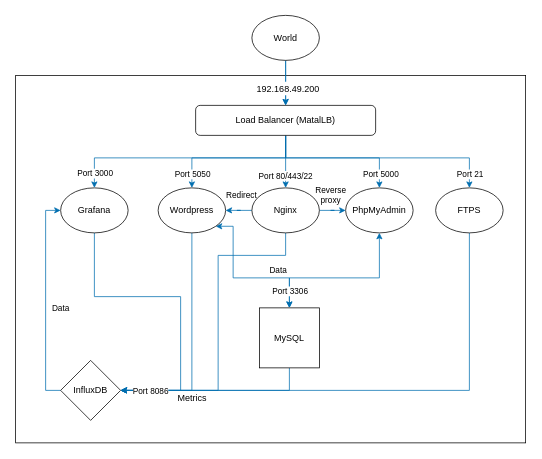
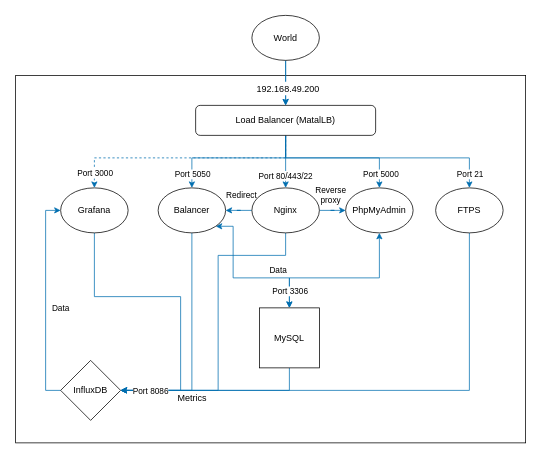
edge "Load Balancer (MatalLB)" -> "Grafana": style solid -> dashed
node "Wordpress": label "Wordpress" -> "Balancer"
